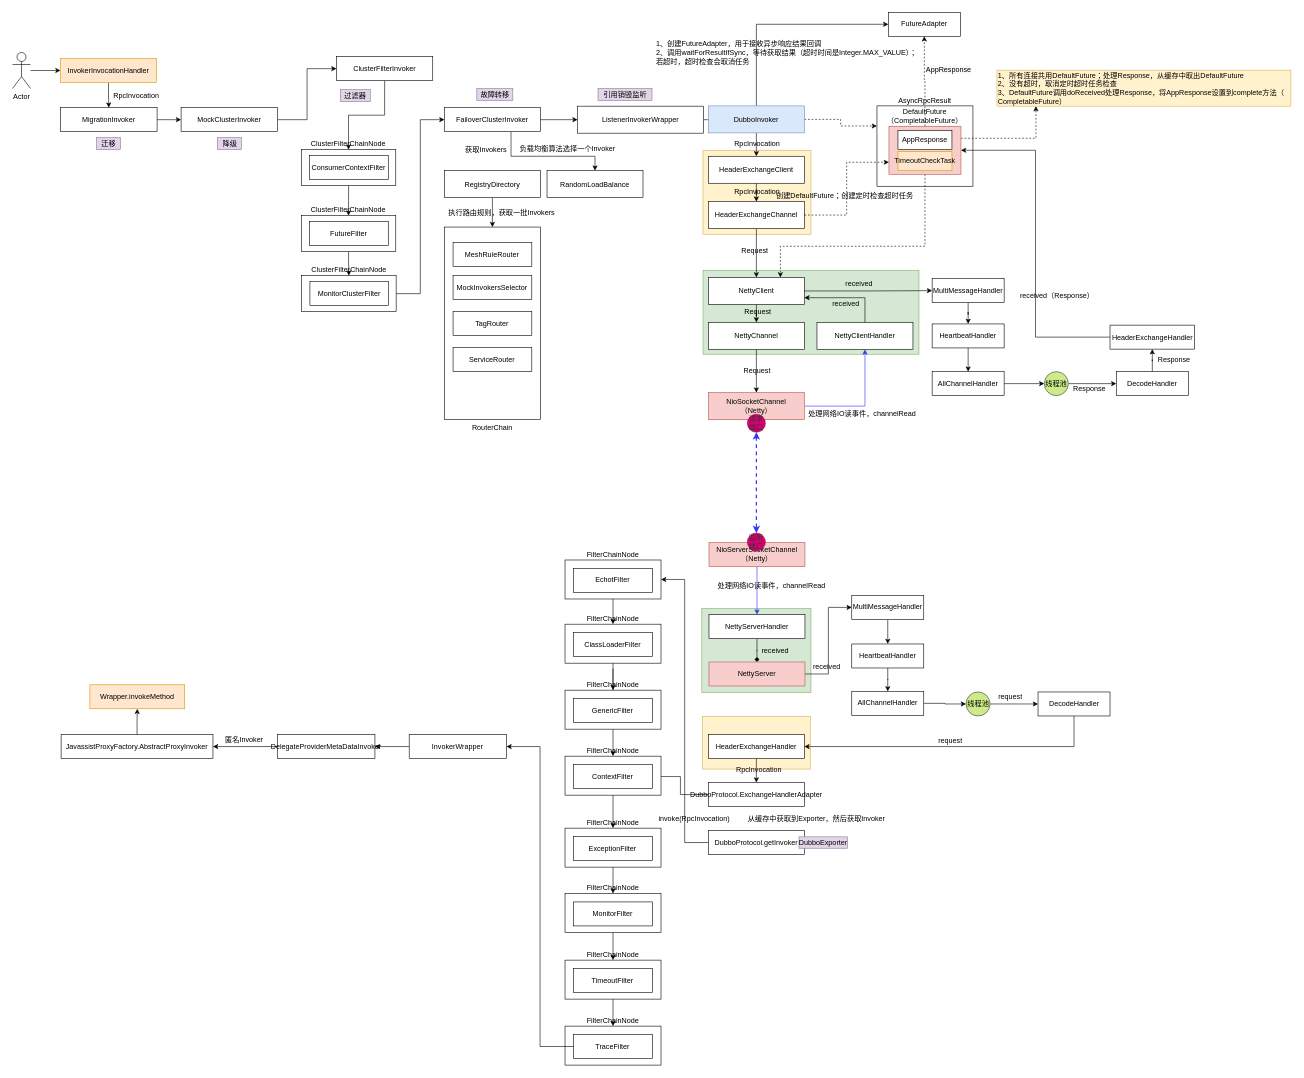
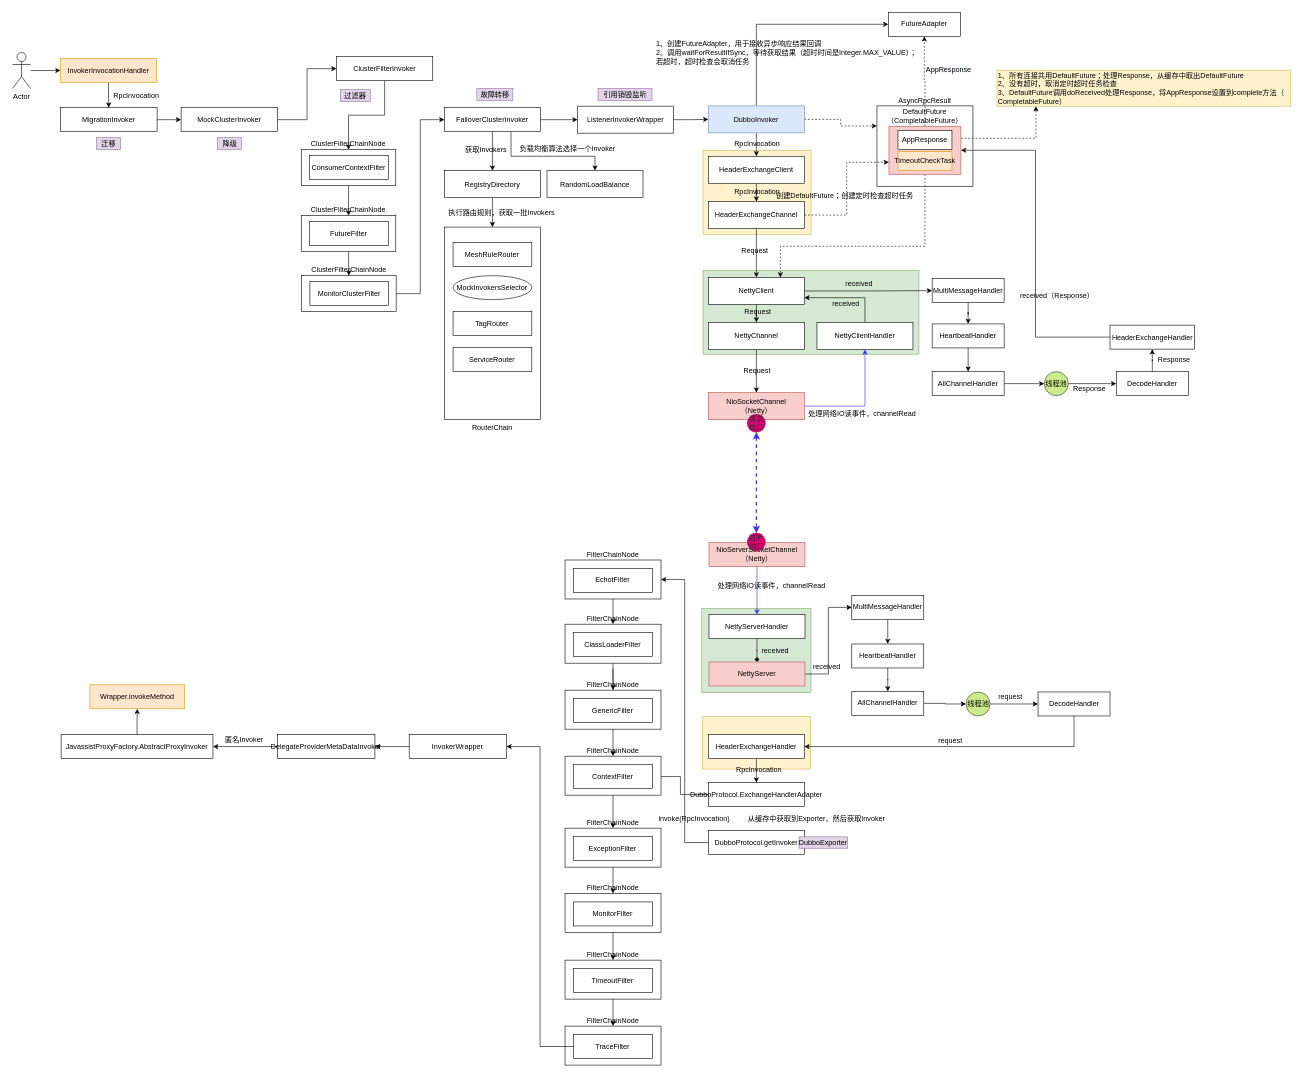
node "ListenerInvokerWrapper": size 126x27 -> 96x27
edge "FailoverClusterInvoker" -> "RegistryDirectory": added
node "MockInvokersSelector": shape rectangle -> ellipse
